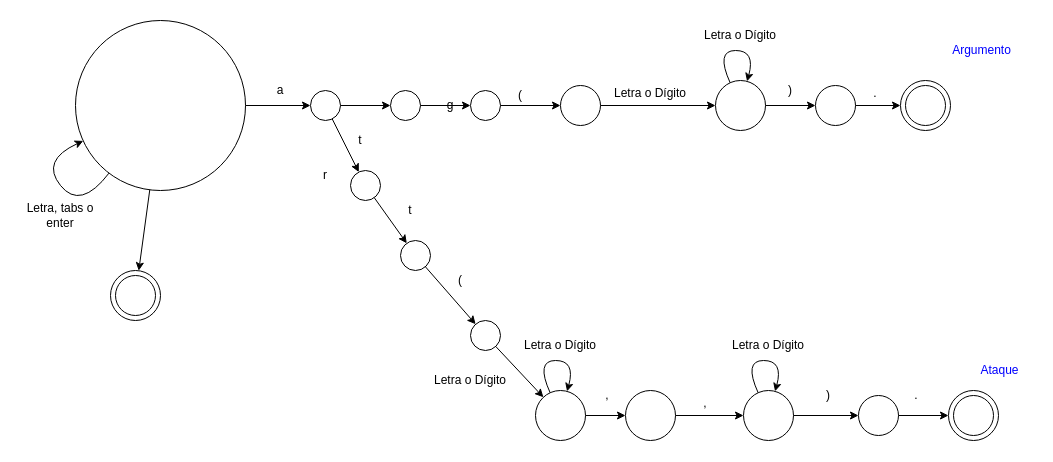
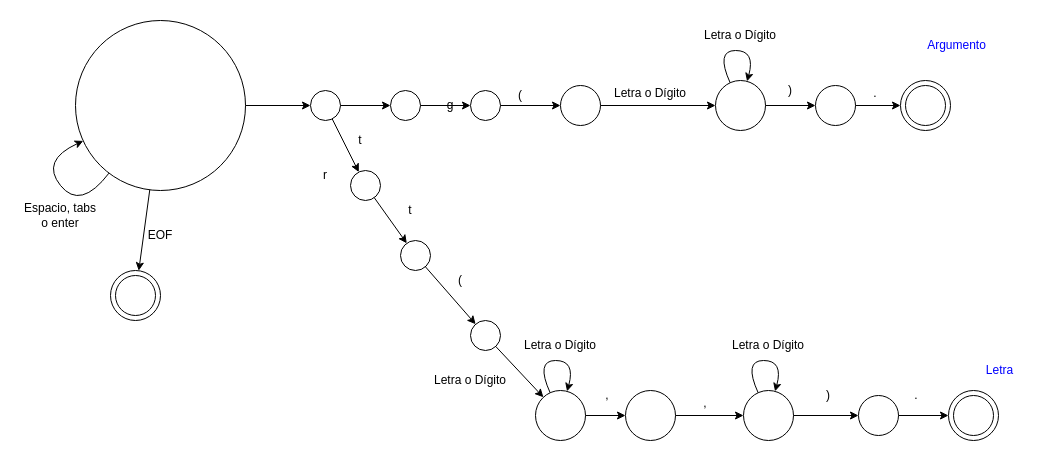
node "Argumento": moved (982, 51) -> (957, 46)
node "a": removed
node "Letra, tabs o enter": label "Letra, tabs o enter" -> "Espacio, tabs o enter"
node "EOF": added
node "Ataque": label "Ataque" -> "Letra"
